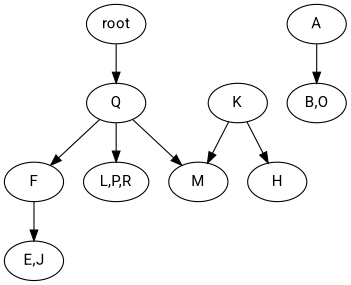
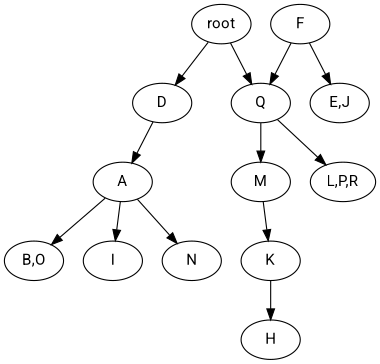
node "D": added
edge "K" -> "M": reversed
edge "Q" -> "F": reversed
node "I": added
node "N": added
